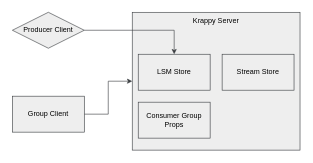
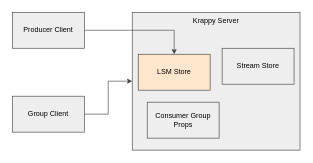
node "Producer Client": shape diamond -> rectangle
node "LSM Store": fillcolor #eeeeee -> #ffe6cc
node "Stream Store": moved (258, 72) -> (258, 66)
node "Consumer Group Props": moved (174, 120) -> (183, 120)
